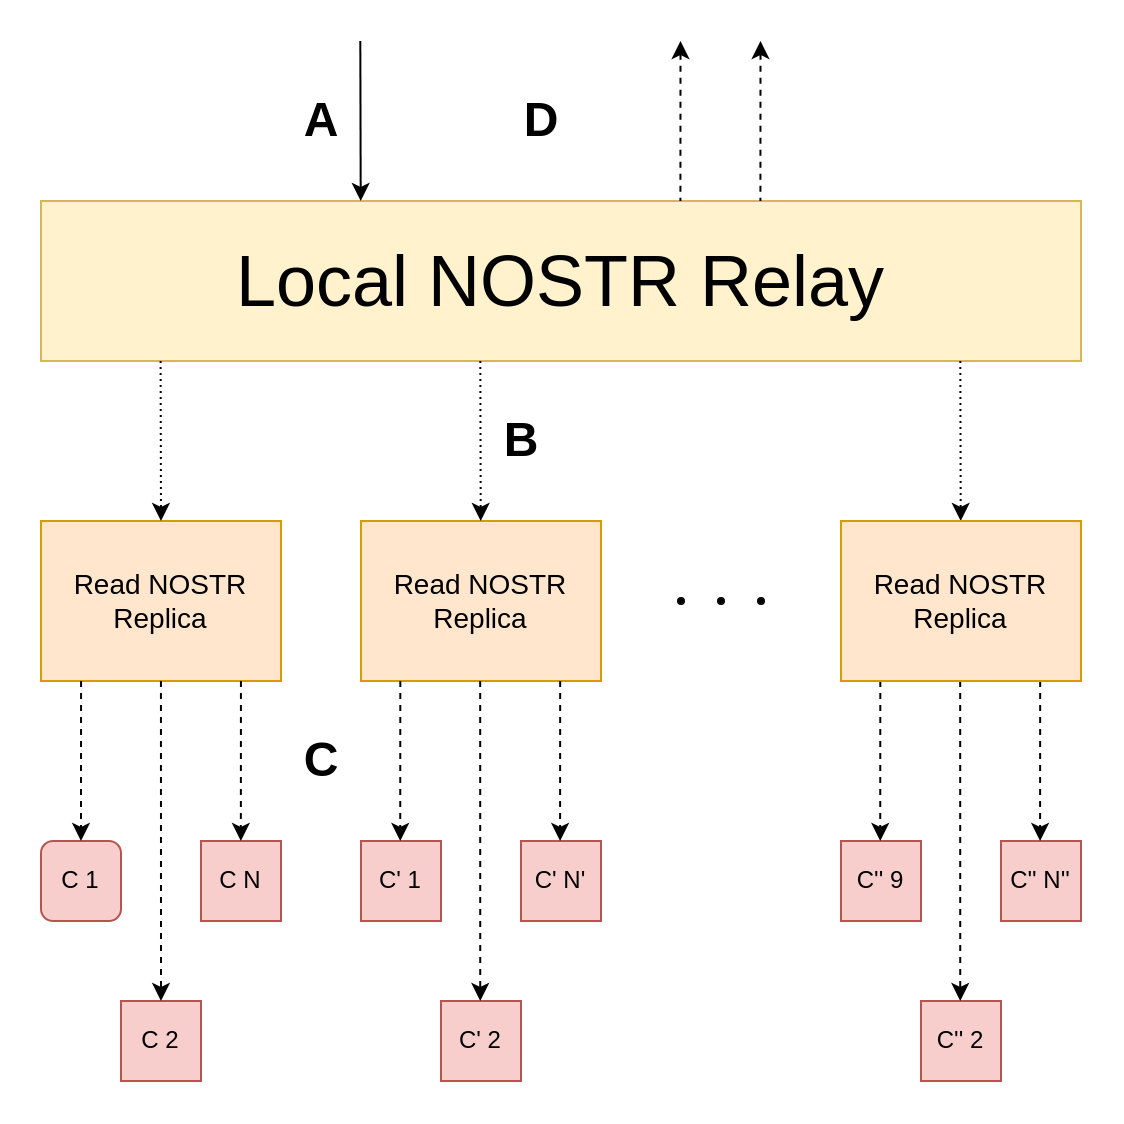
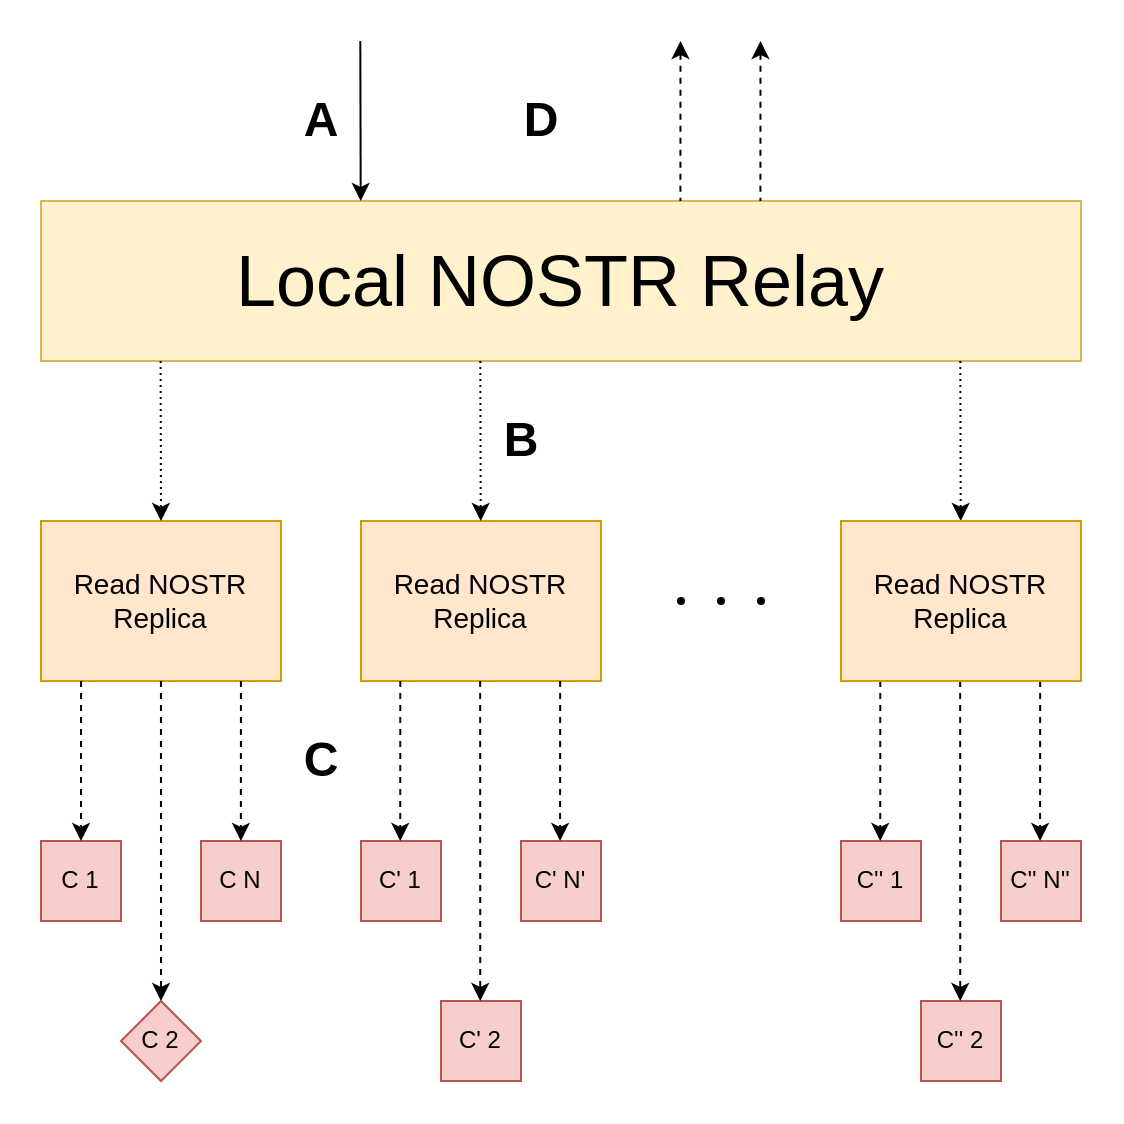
node "C 1": shape rounded rectangle -> rectangle
node "C'' 9": label "C'' 9" -> "C'' 1"
node "C 2": shape rectangle -> diamond
